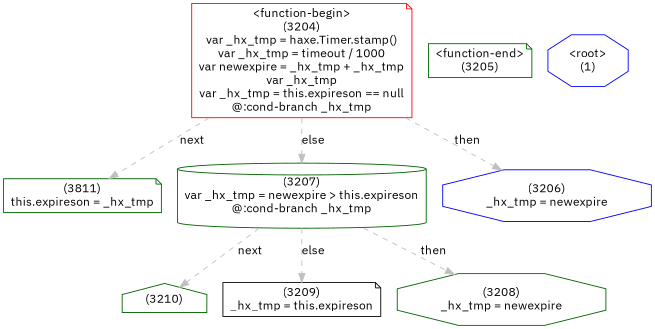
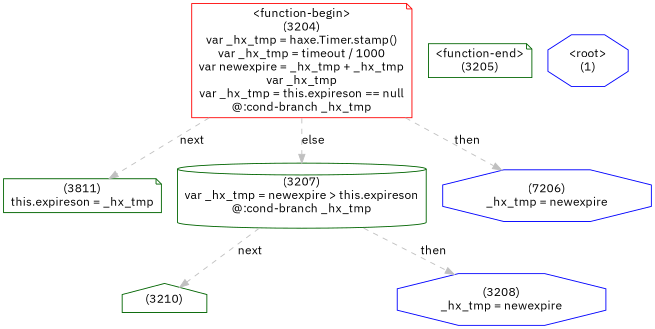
node "(3206) _hx_tmp = newexpire": label "(3206) _hx_tmp = newexpire" -> "(7206) _hx_tmp = newexpire"
node "(3209) _hx_tmp = this.expireson": removed
node "(3208) _hx_tmp = newexpire": color darkgreen -> blue
